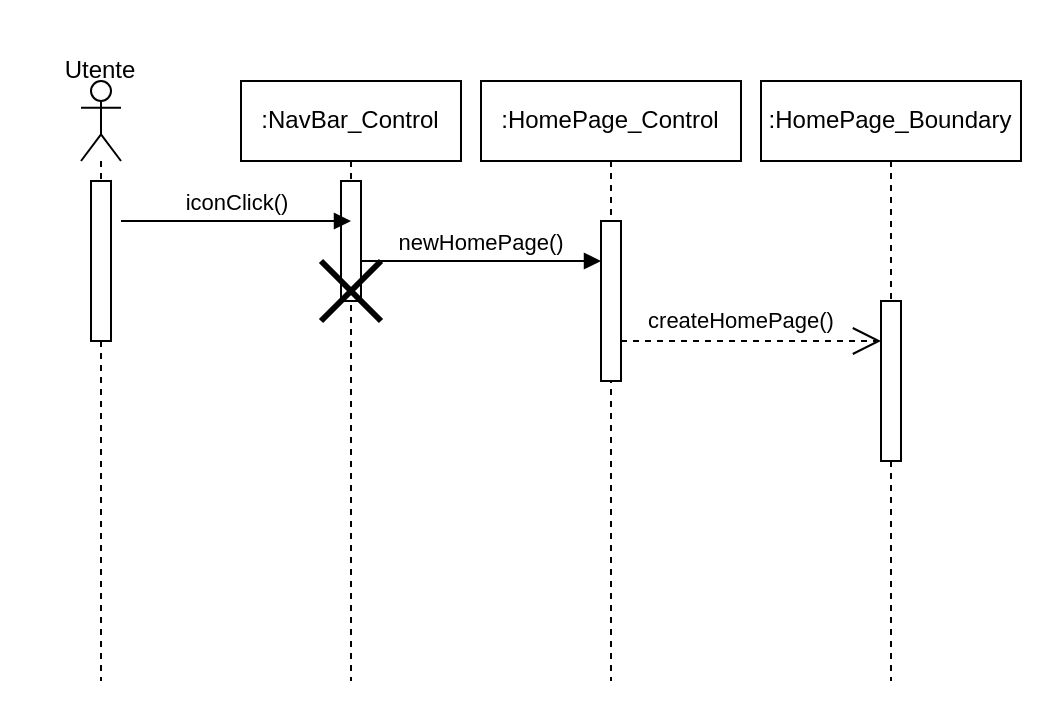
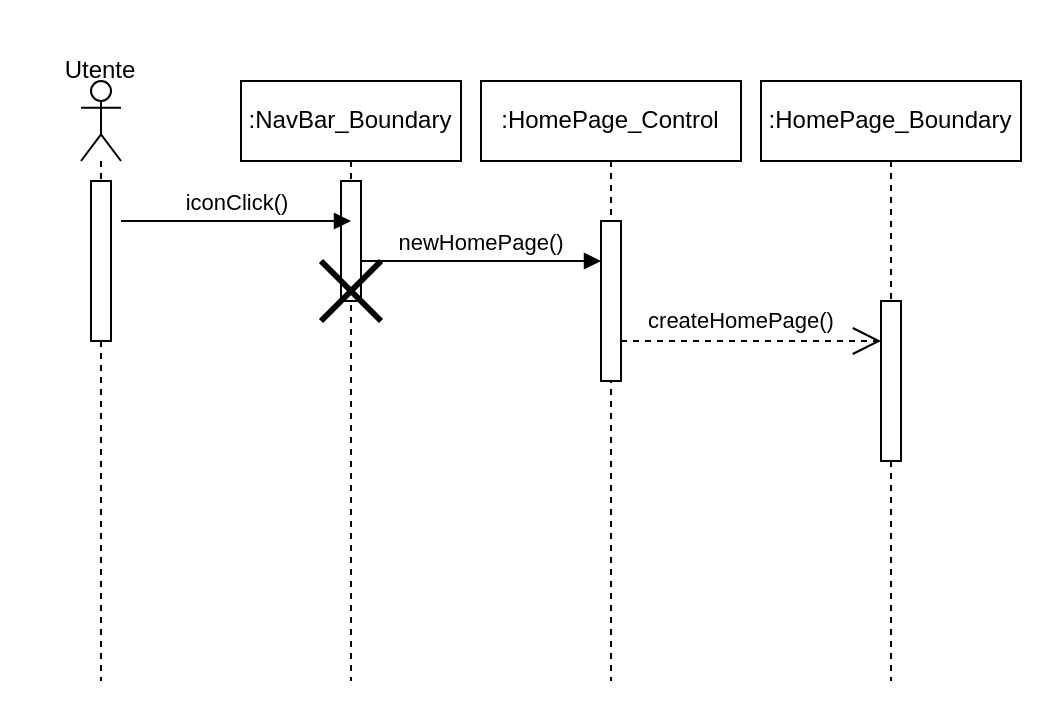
node ":NavBar_Control": label ":NavBar_Control" -> ":NavBar_Boundary"
